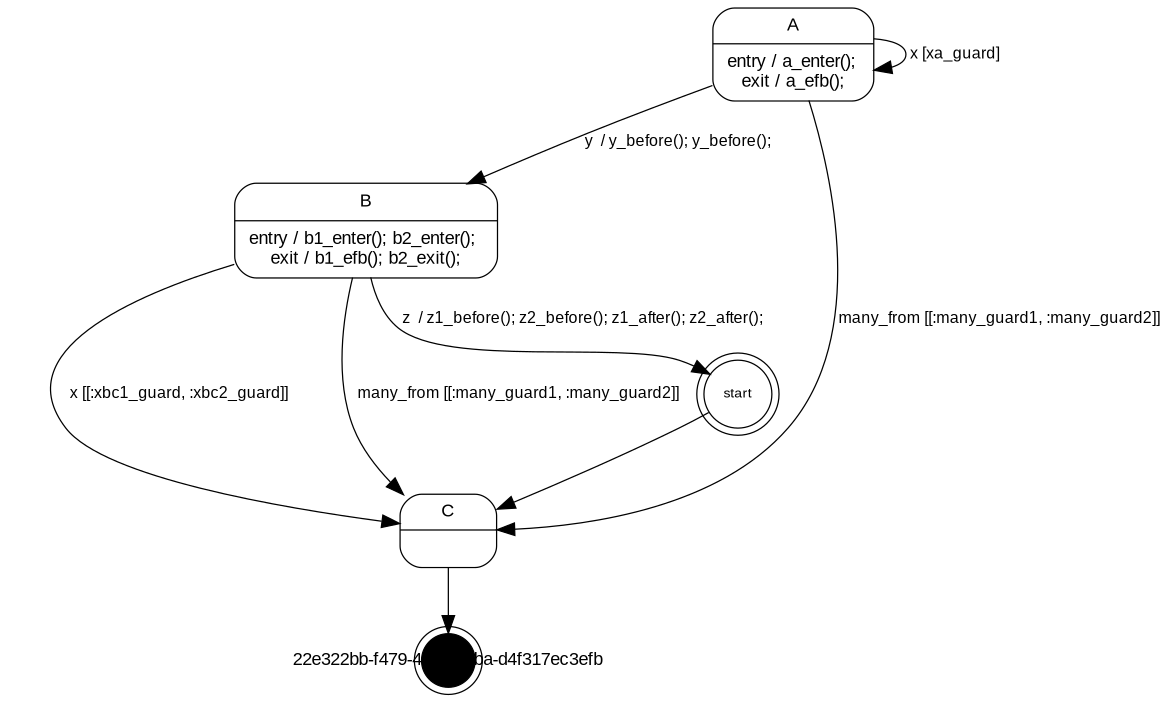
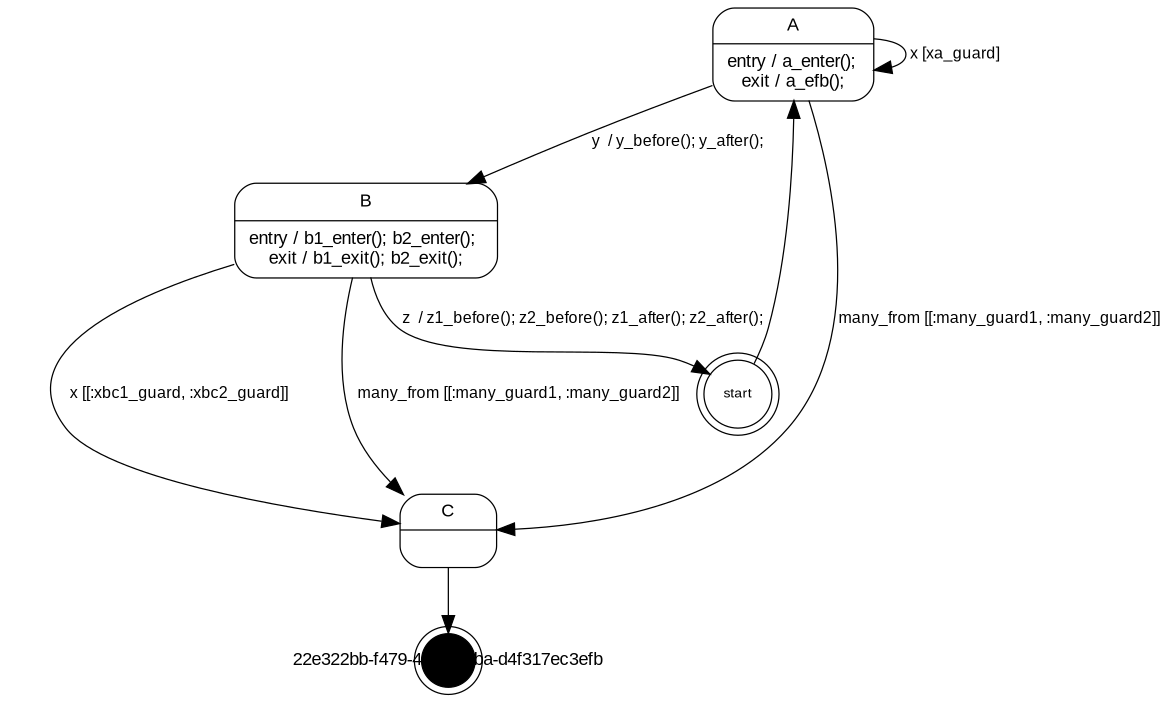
edge "A" -> "B": label " y  / y_before(); y_before(); " -> " y  / y_before(); y_after(); "
node "B": text "exit / b1_efb(); b2_exit();" -> "exit / b1_exit(); b2_exit();"
edge "start" -> "C": now "start" -> "A"
